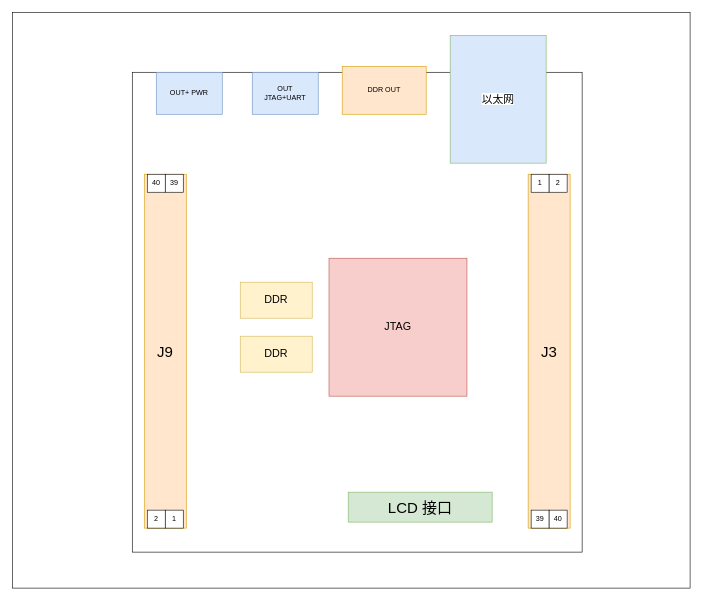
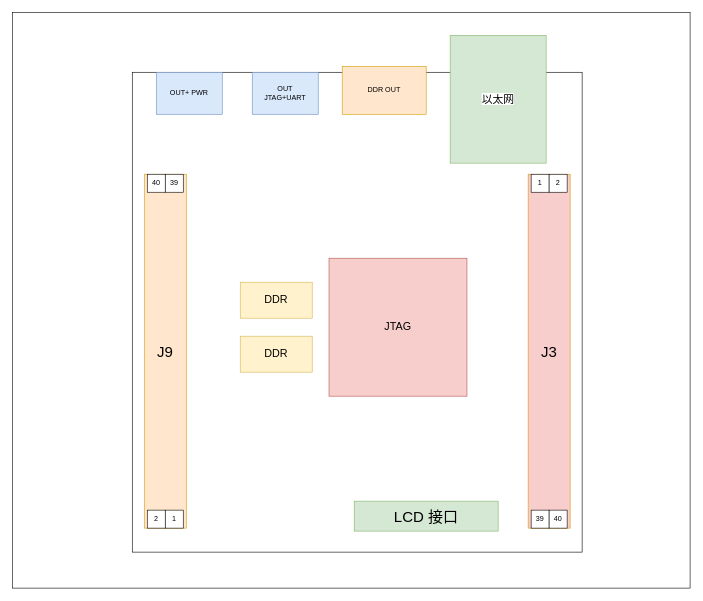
node "以太网": fillcolor #dae8fc -> #d5e8d4
node "J3": fillcolor #ffe6cc -> #f8cecc
node "LCD 接口": moved (420, 507) -> (426, 516)
